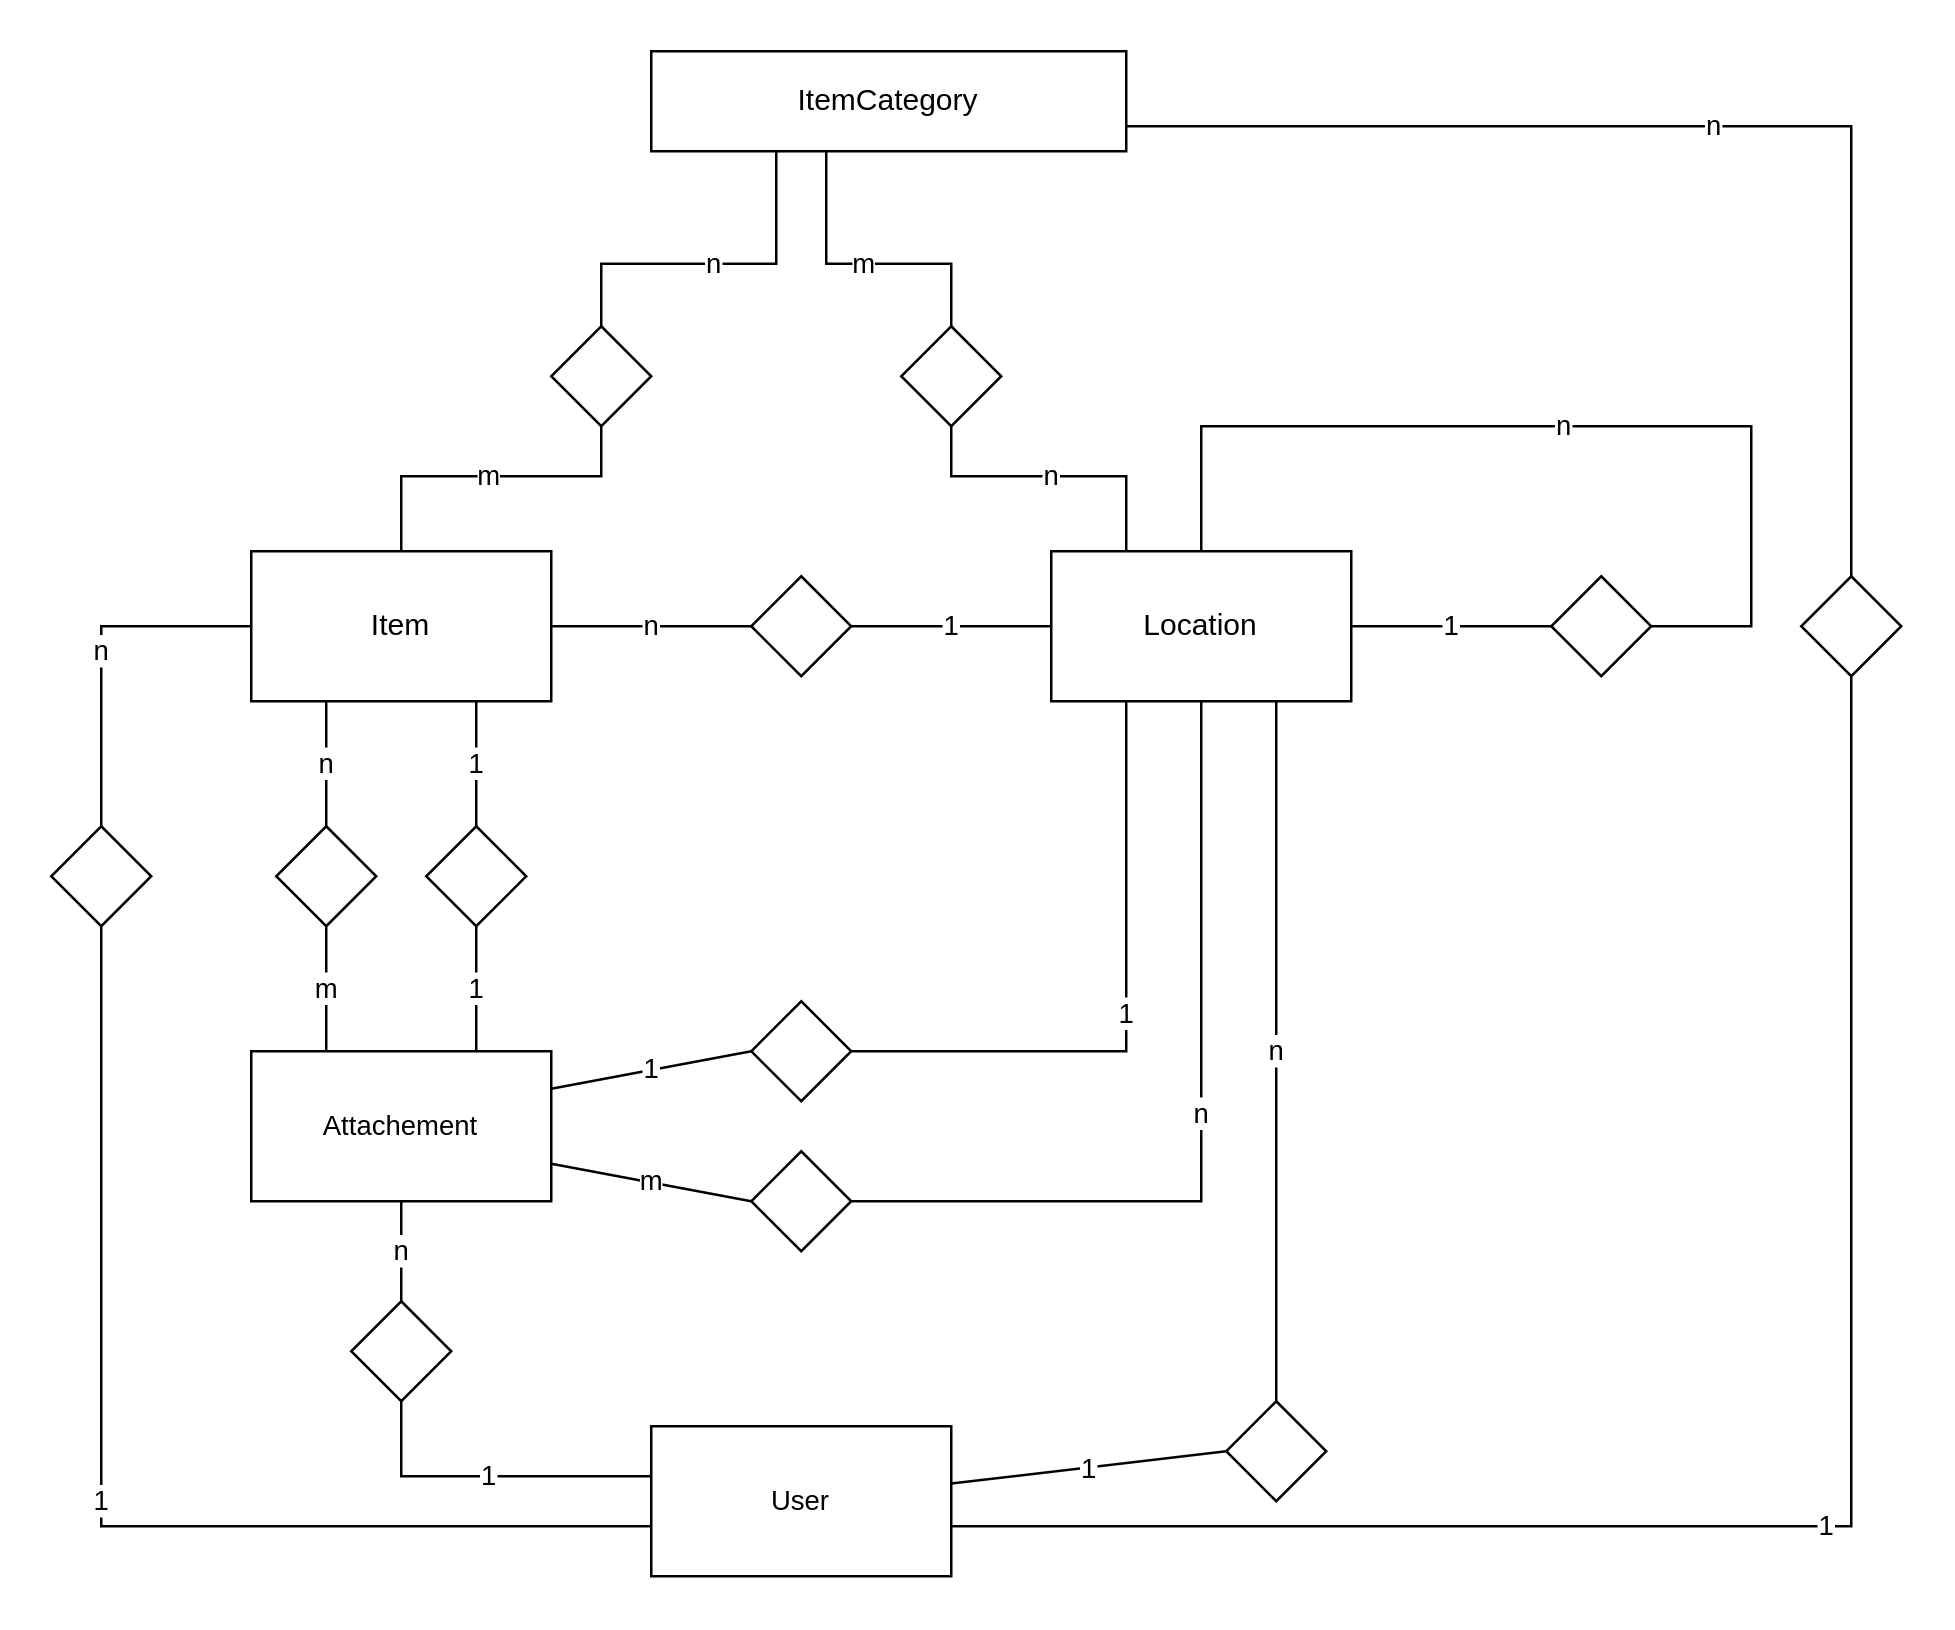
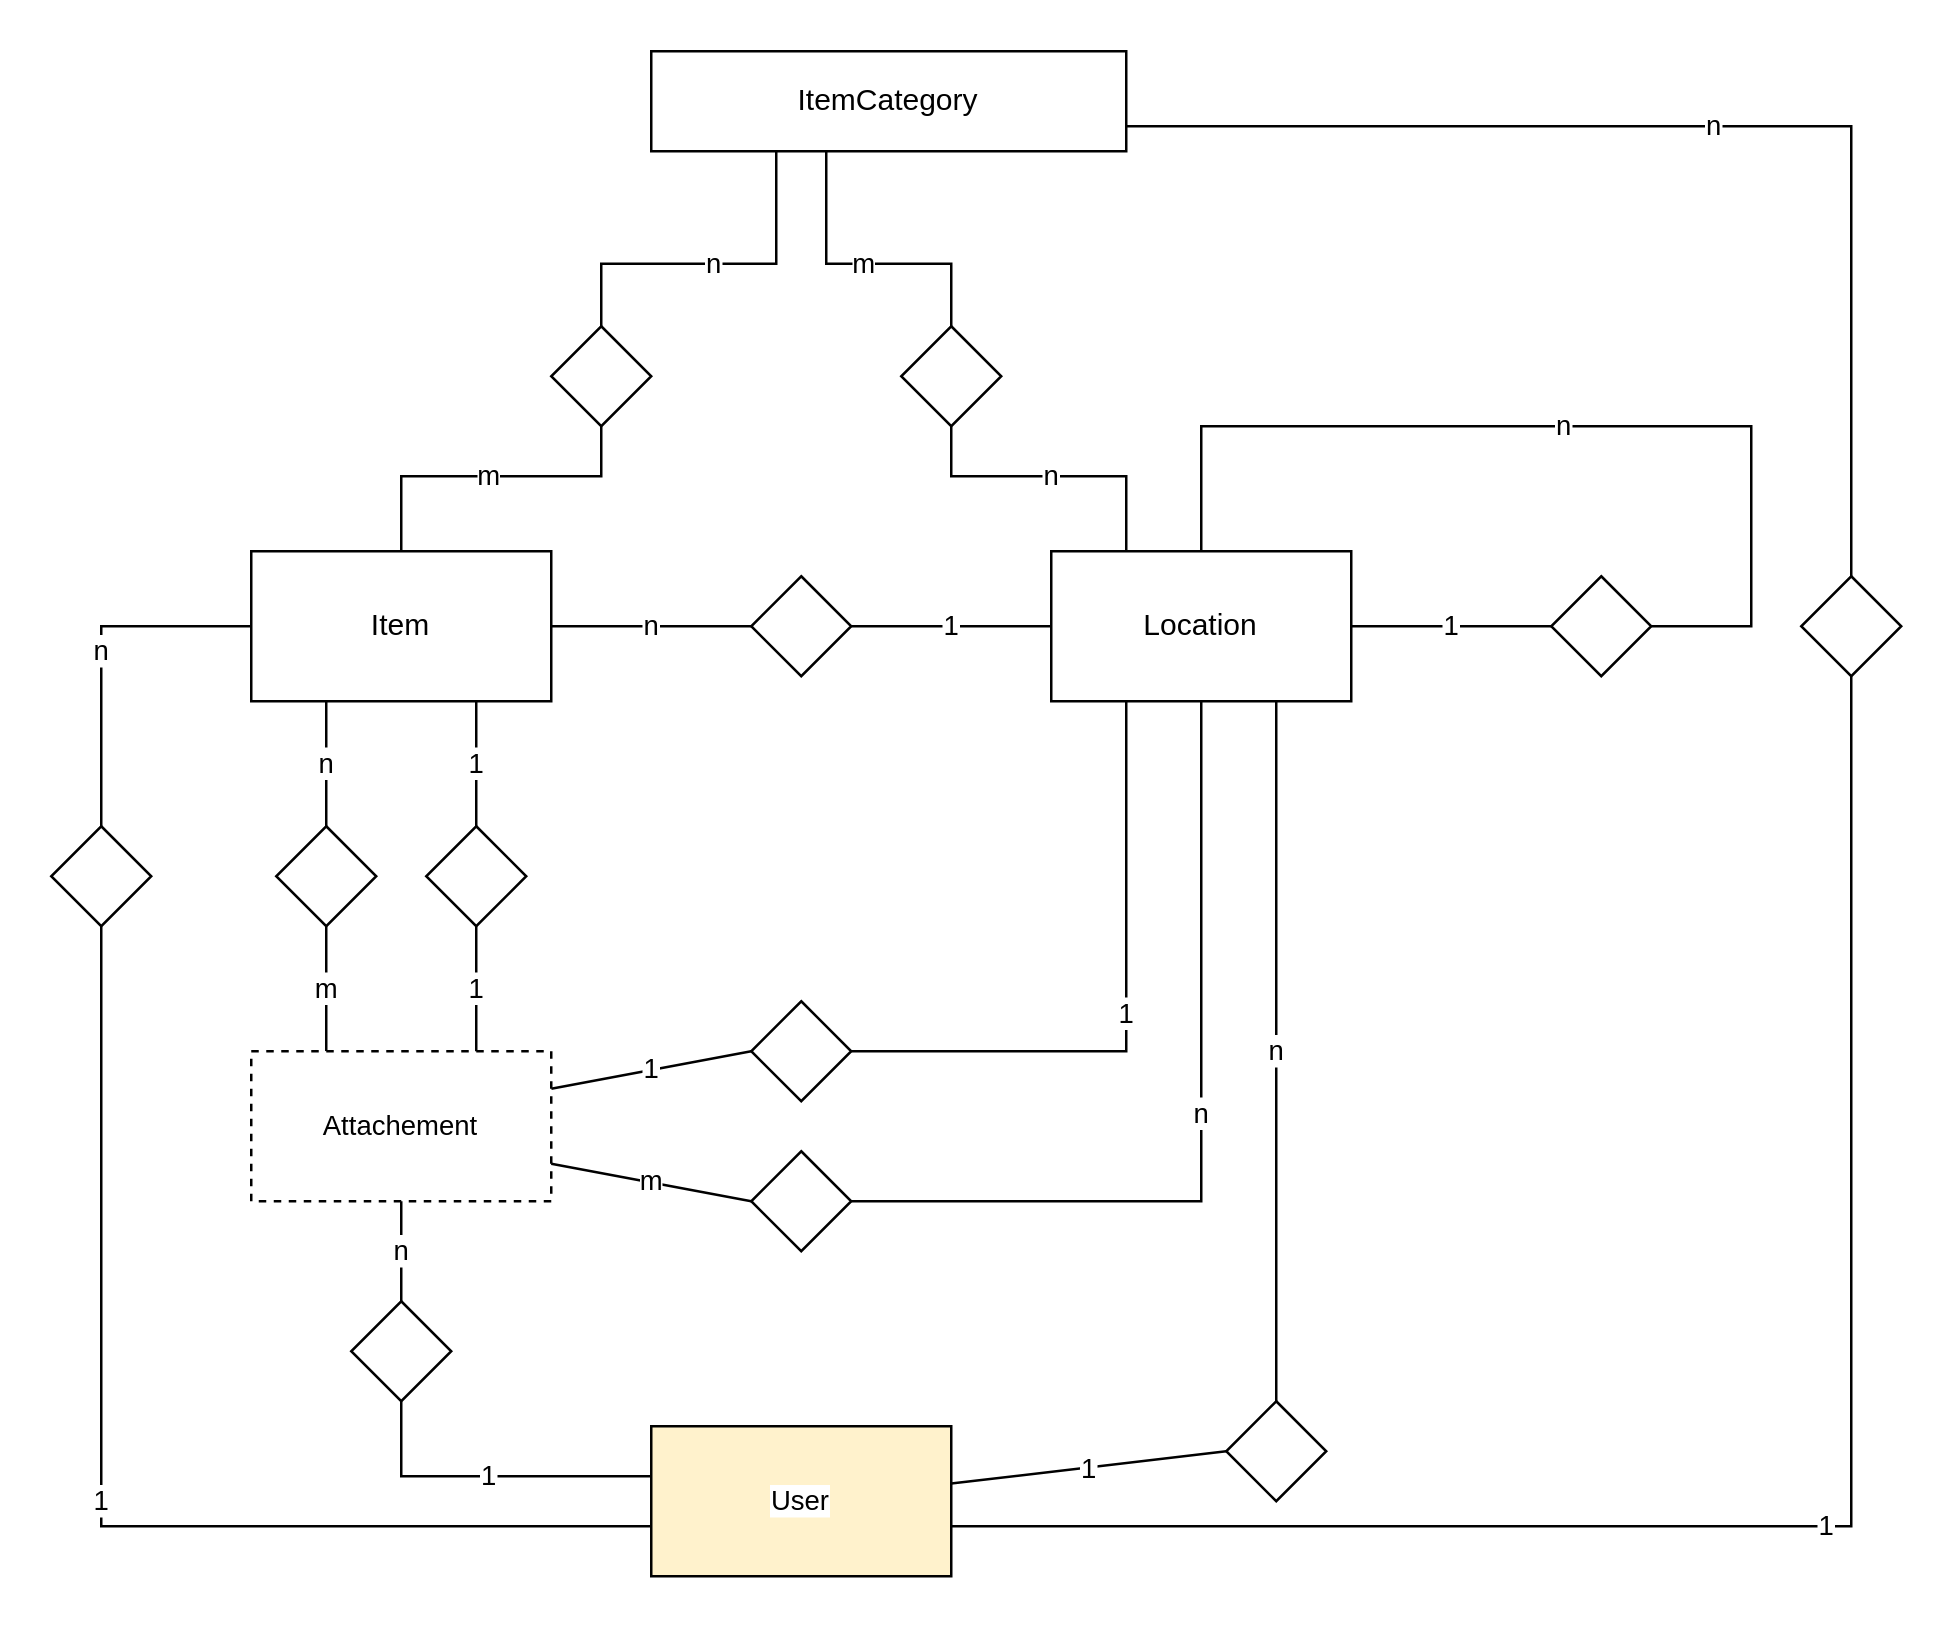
node "Attachement": style solid -> dashed
node "User": fillcolor #ffffff -> #fff2cc
